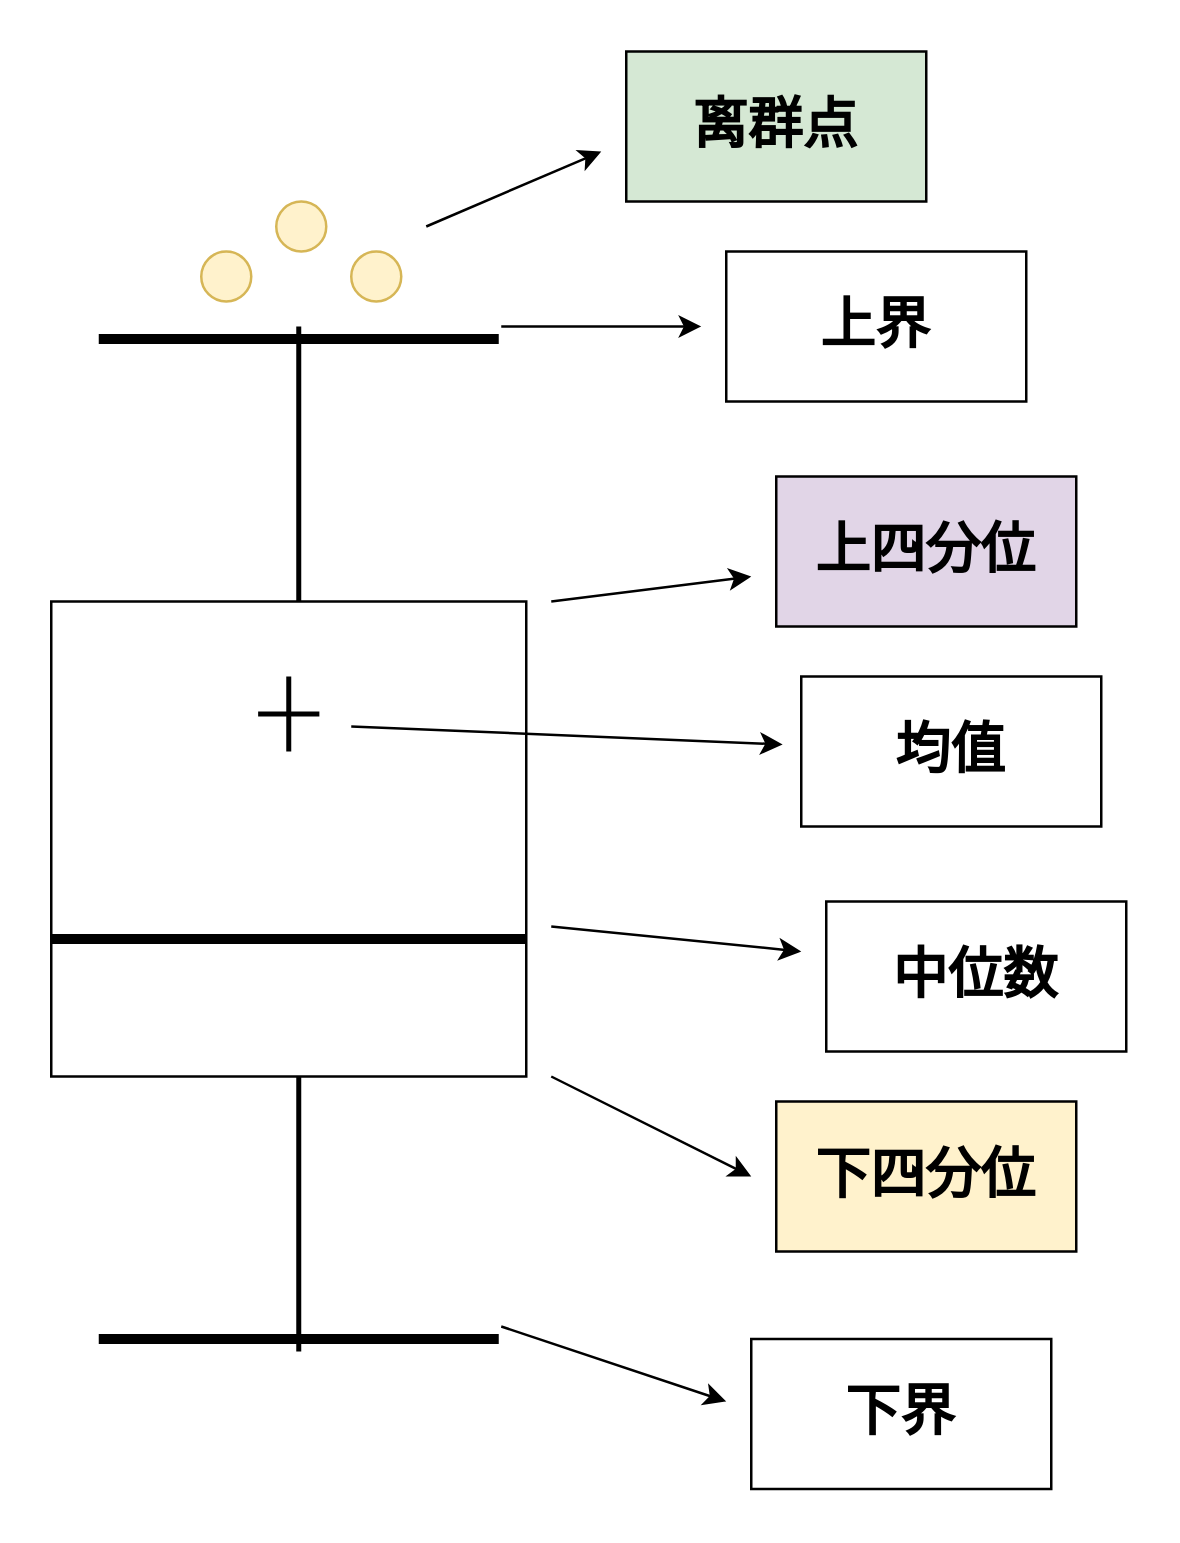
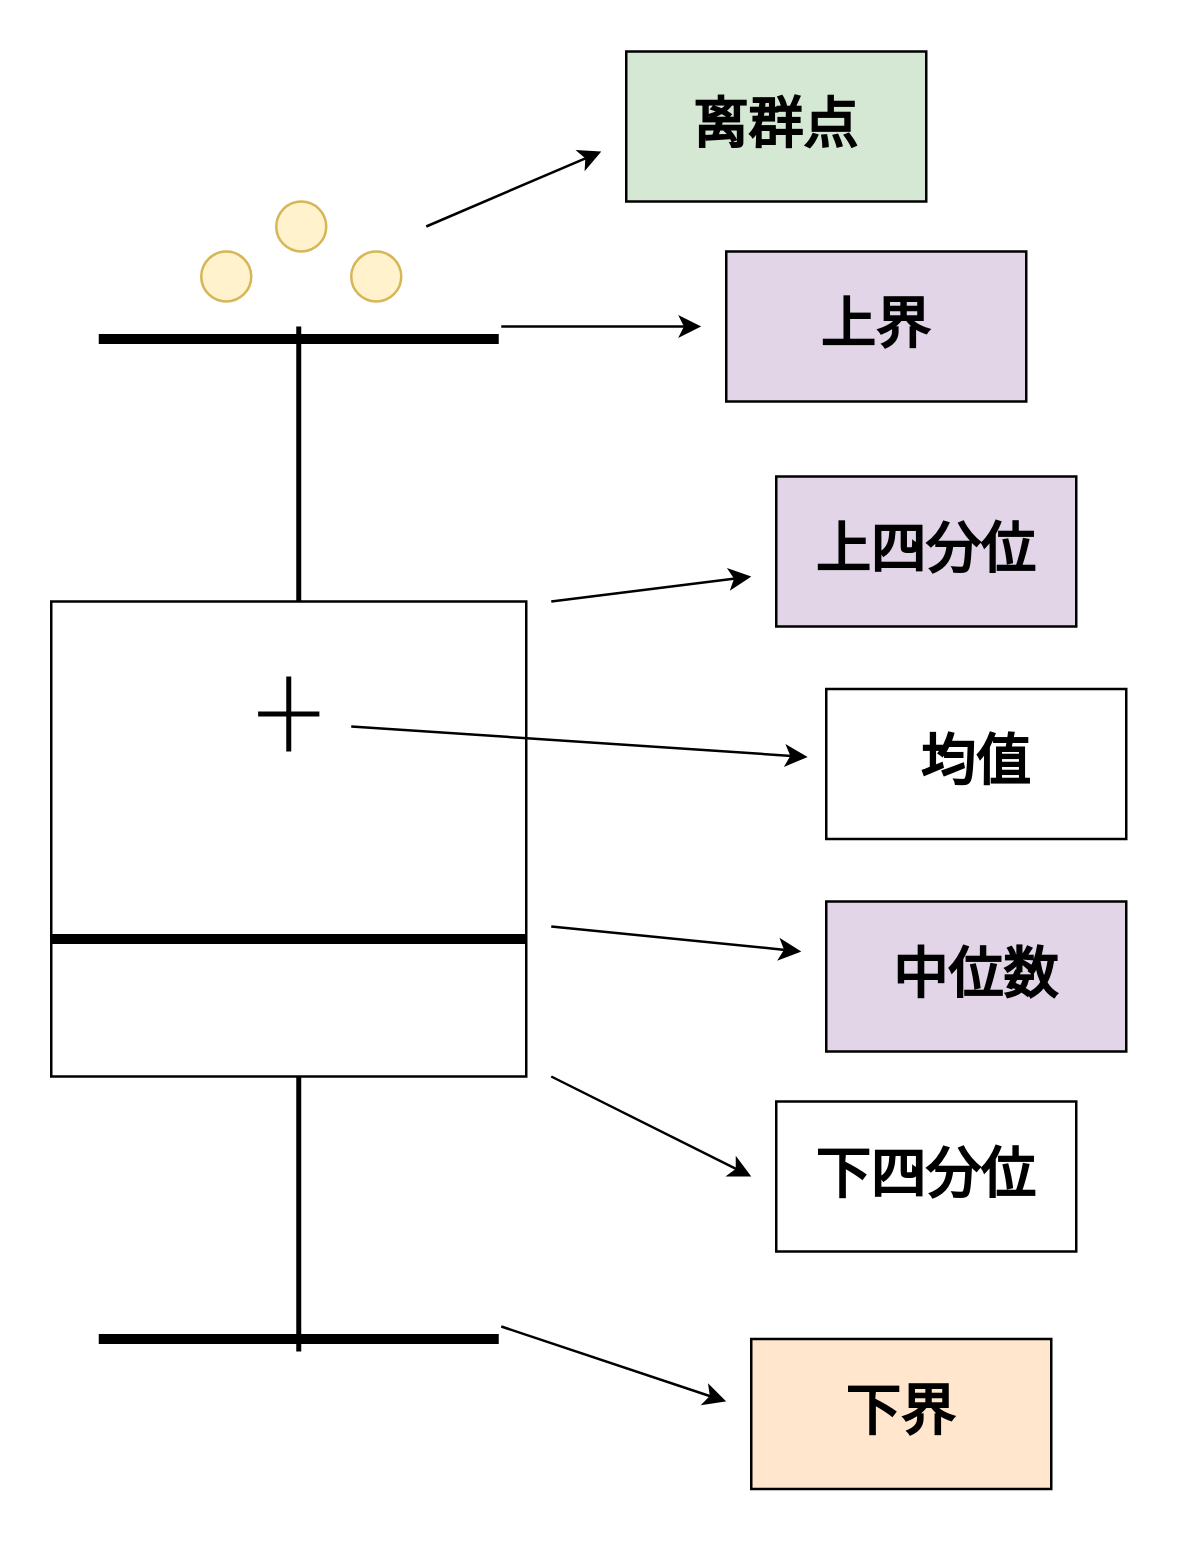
node "上界": fillcolor #ffffff -> #e1d5e7
node "均值": moved (951, 751) -> (976, 764)
node "中位数": fillcolor #ffffff -> #e1d5e7
node "下四分位": fillcolor #fff2cc -> #ffffff
node "下界": fillcolor #ffffff -> #ffe6cc
